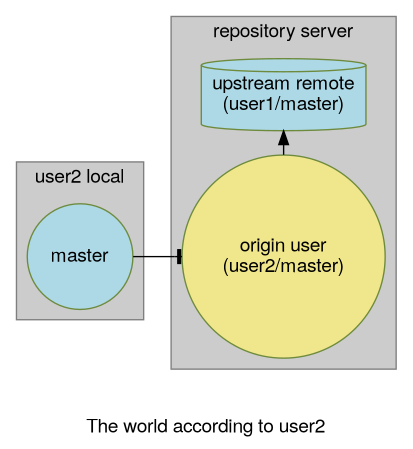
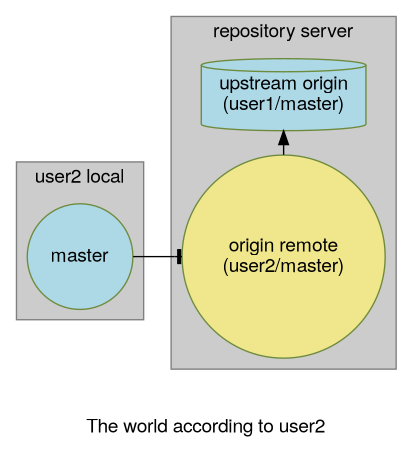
node "upstream remote (user1/master)": label "upstream remote (user1/master)" -> "upstream origin (user1/master)"
node "origin user (user2/master)": label "origin user (user2/master)" -> "origin remote (user2/master)"
